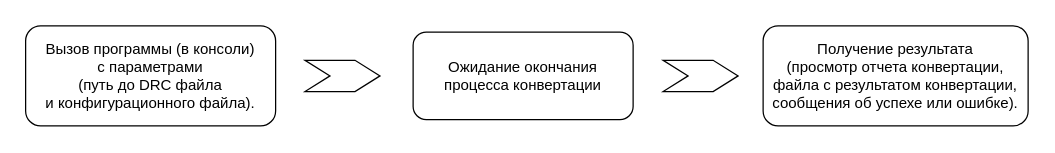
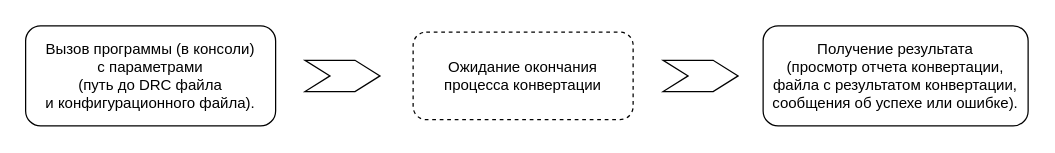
node "Ожидание окончания процесса конвертации": style solid -> dashed
